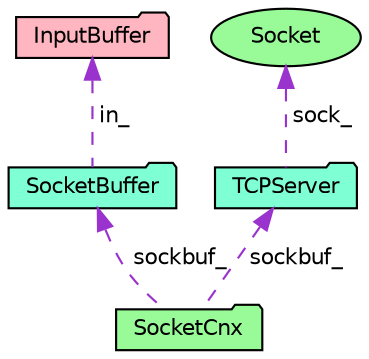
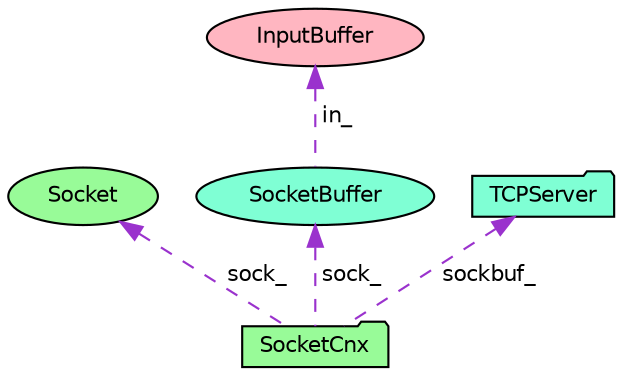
node "InputBuffer": shape folder -> ellipse
edge "TCPServer" -> "Socket": now "SocketCnx" -> "Socket"
node "SocketBuffer": shape folder -> ellipse
edge "SocketCnx" -> "SocketBuffer": label " sockbuf_" -> " sock_"
